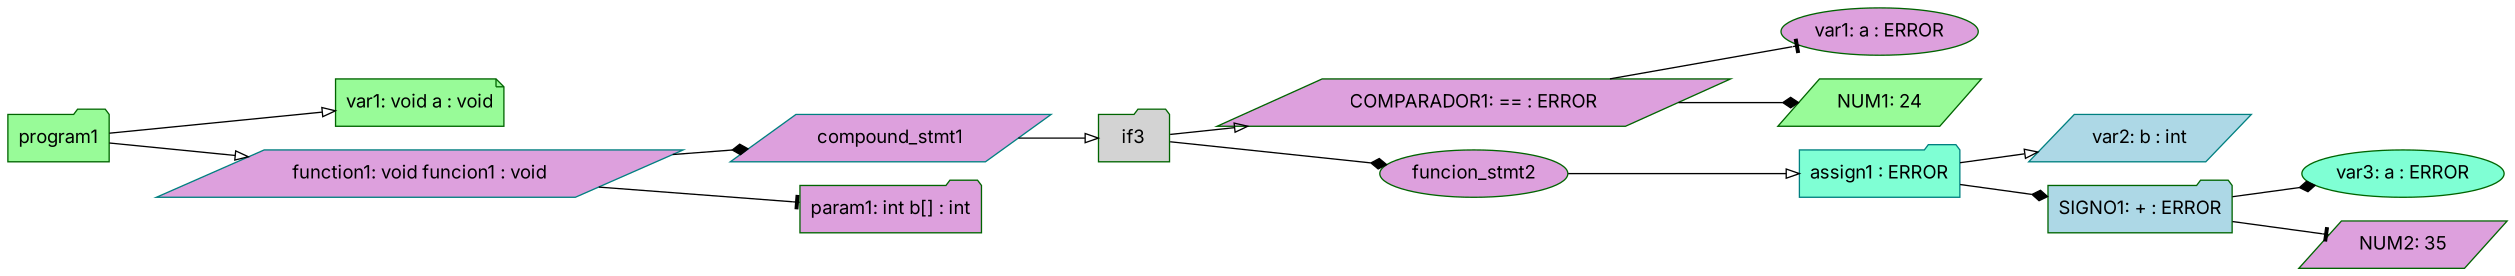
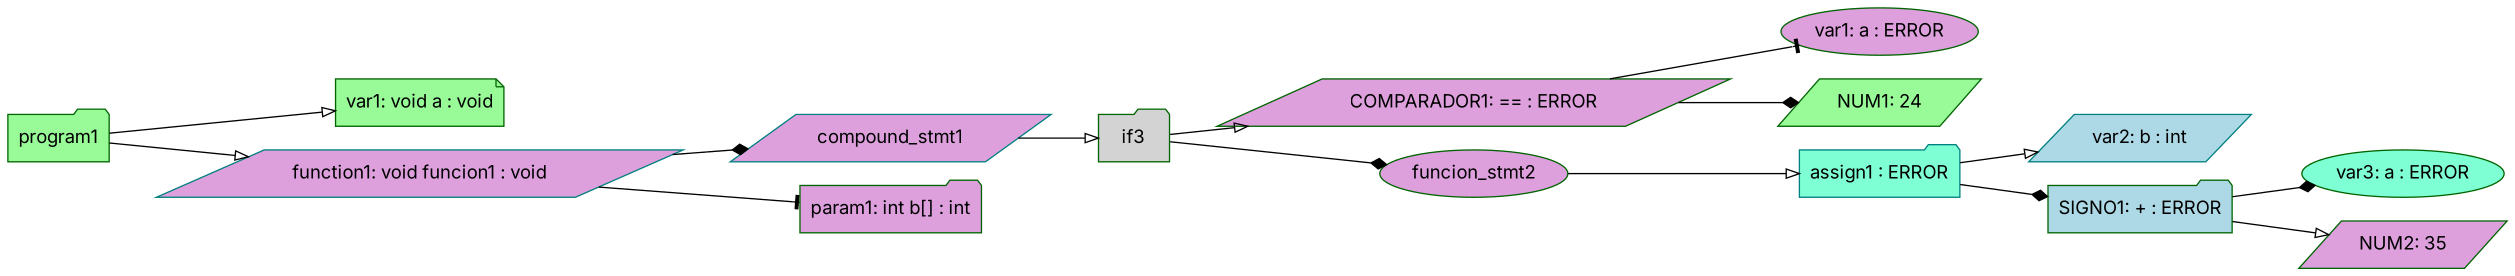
edge "SIGNO1: + : ERROR" -> "NUM2: 35": arrowhead tee -> onormal
